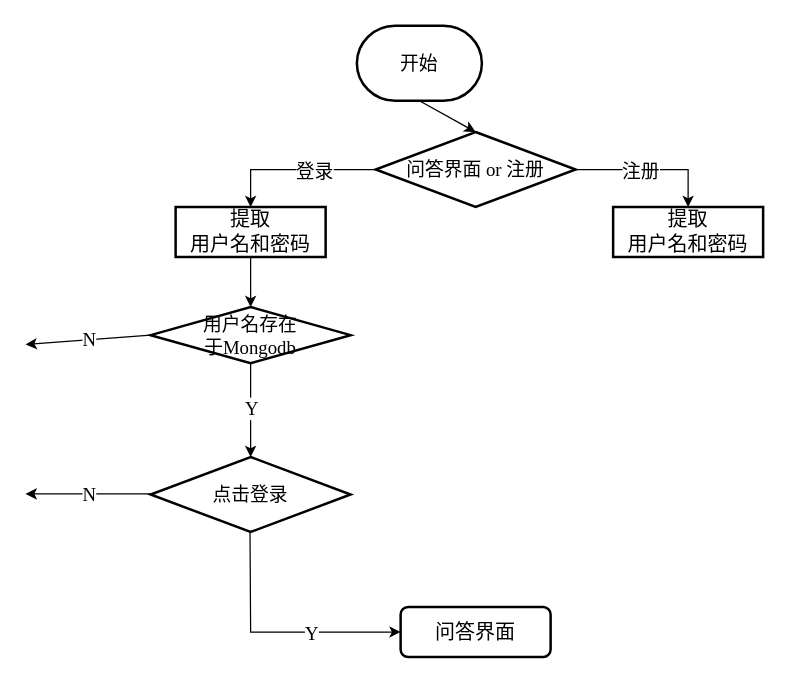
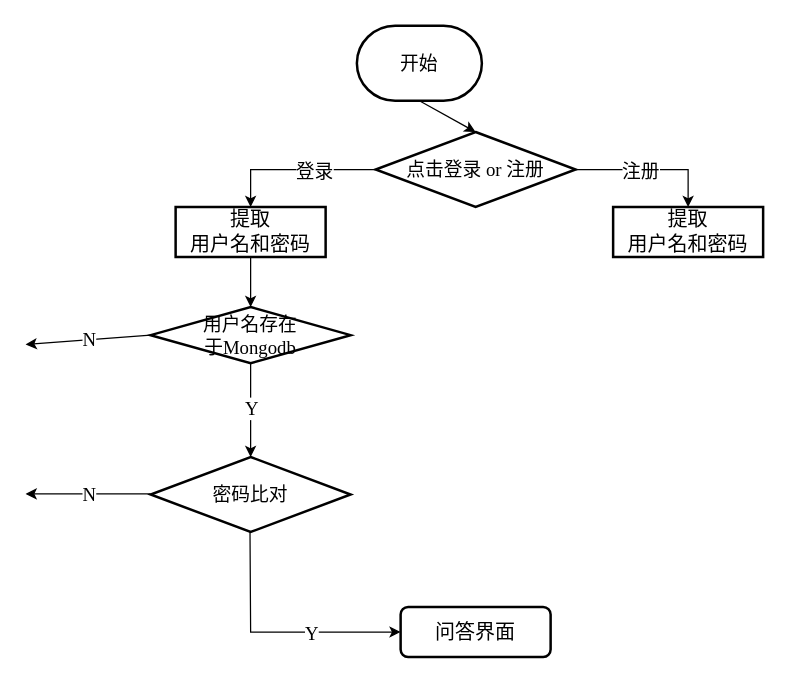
node "问答界面 or 注册": label "问答界面 or 注册" -> "点击登录 or 注册"
node "点击登录": label "点击登录" -> "密码比对"
